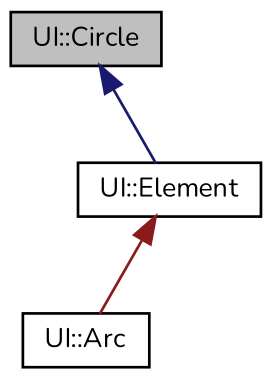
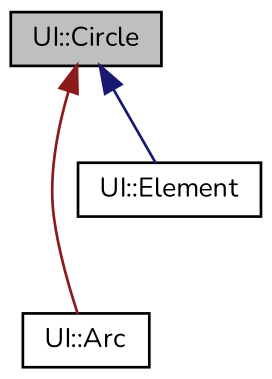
edge "UI::Arc" -> "UI::Element": now "UI::Arc" -> "UI::Circle"
